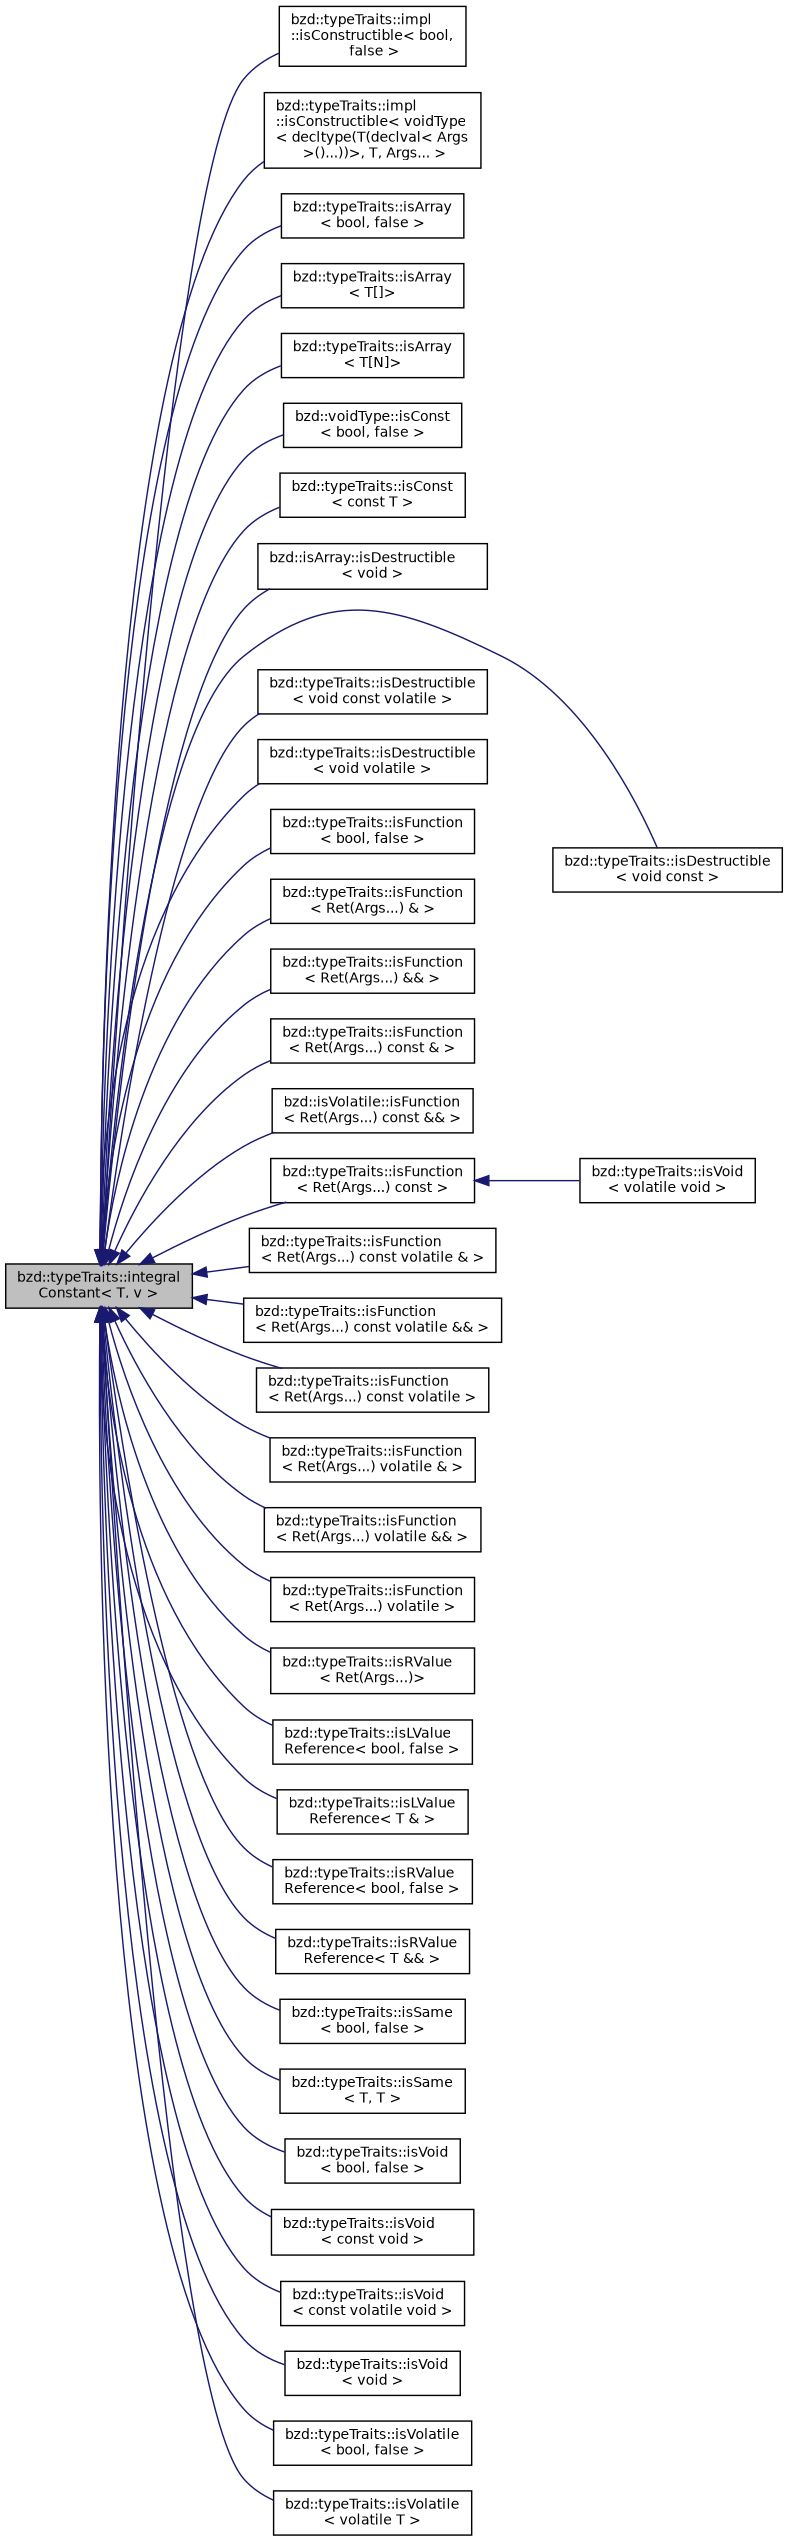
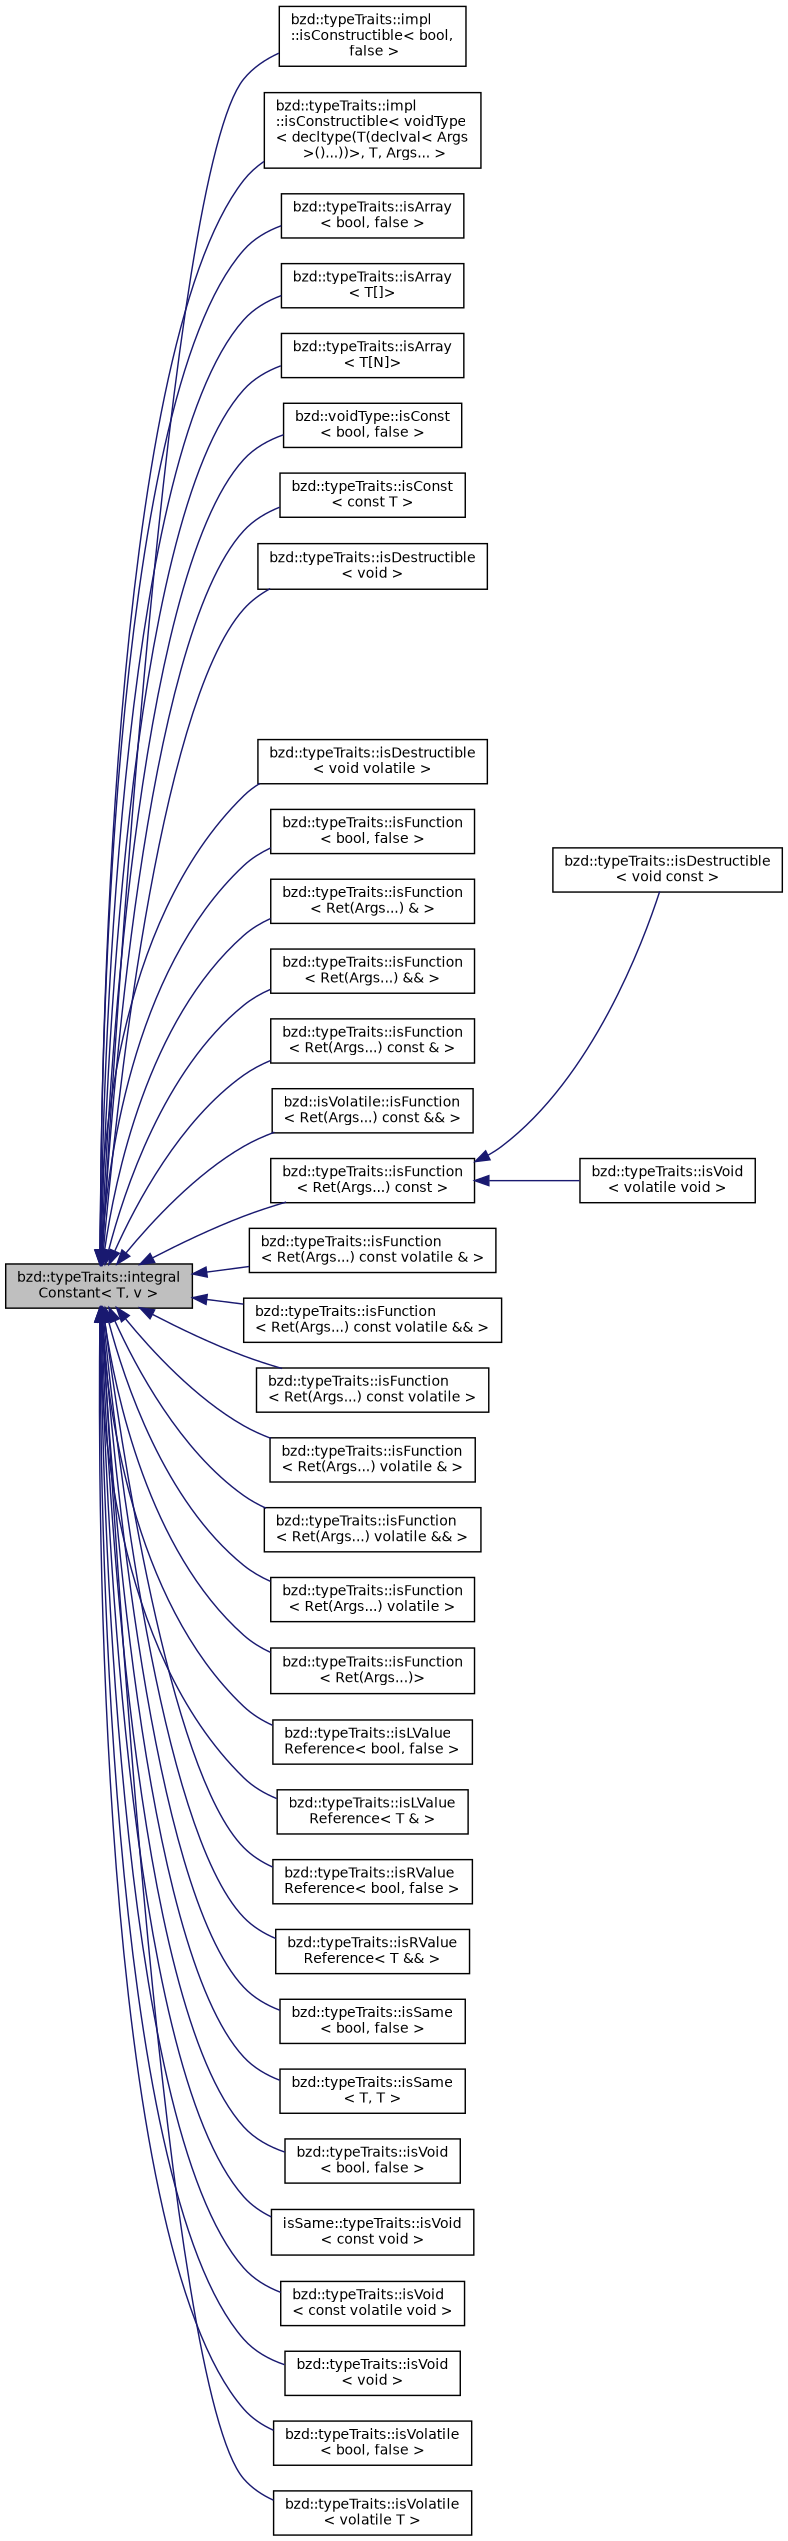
node "bzd::isArray::isDestructible < void >": label "bzd::isArray::isDestructible < void >" -> "bzd::typeTraits::isDestructible < void >"
edge "bzd::typeTraits::isDestructible < void const >" -> "bzd::typeTraits::integral Constant< T, v >": now "bzd::typeTraits::isDestructible < void const >" -> "bzd::typeTraits::isFunction < Ret(Args...) const >"
node "bzd::typeTraits::isDestructible < void const volatile >": removed
node "bzd::typeTraits::isRValue < Ret(Args...)>": label "bzd::typeTraits::isRValue < Ret(Args...)>" -> "bzd::typeTraits::isFunction < Ret(Args...)>"
node "bzd::typeTraits::isVoid < const void >": label "bzd::typeTraits::isVoid < const void >" -> "isSame::typeTraits::isVoid < const void >"
